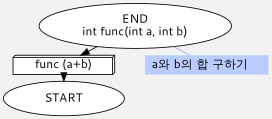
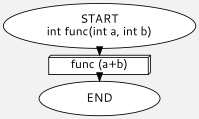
node "END int func(int a, int b)": label "END int func(int a, int b)" -> "START int func(int a, int b)"
node "a와 b의 합 구하기": removed
node "START": label "START" -> "END"
